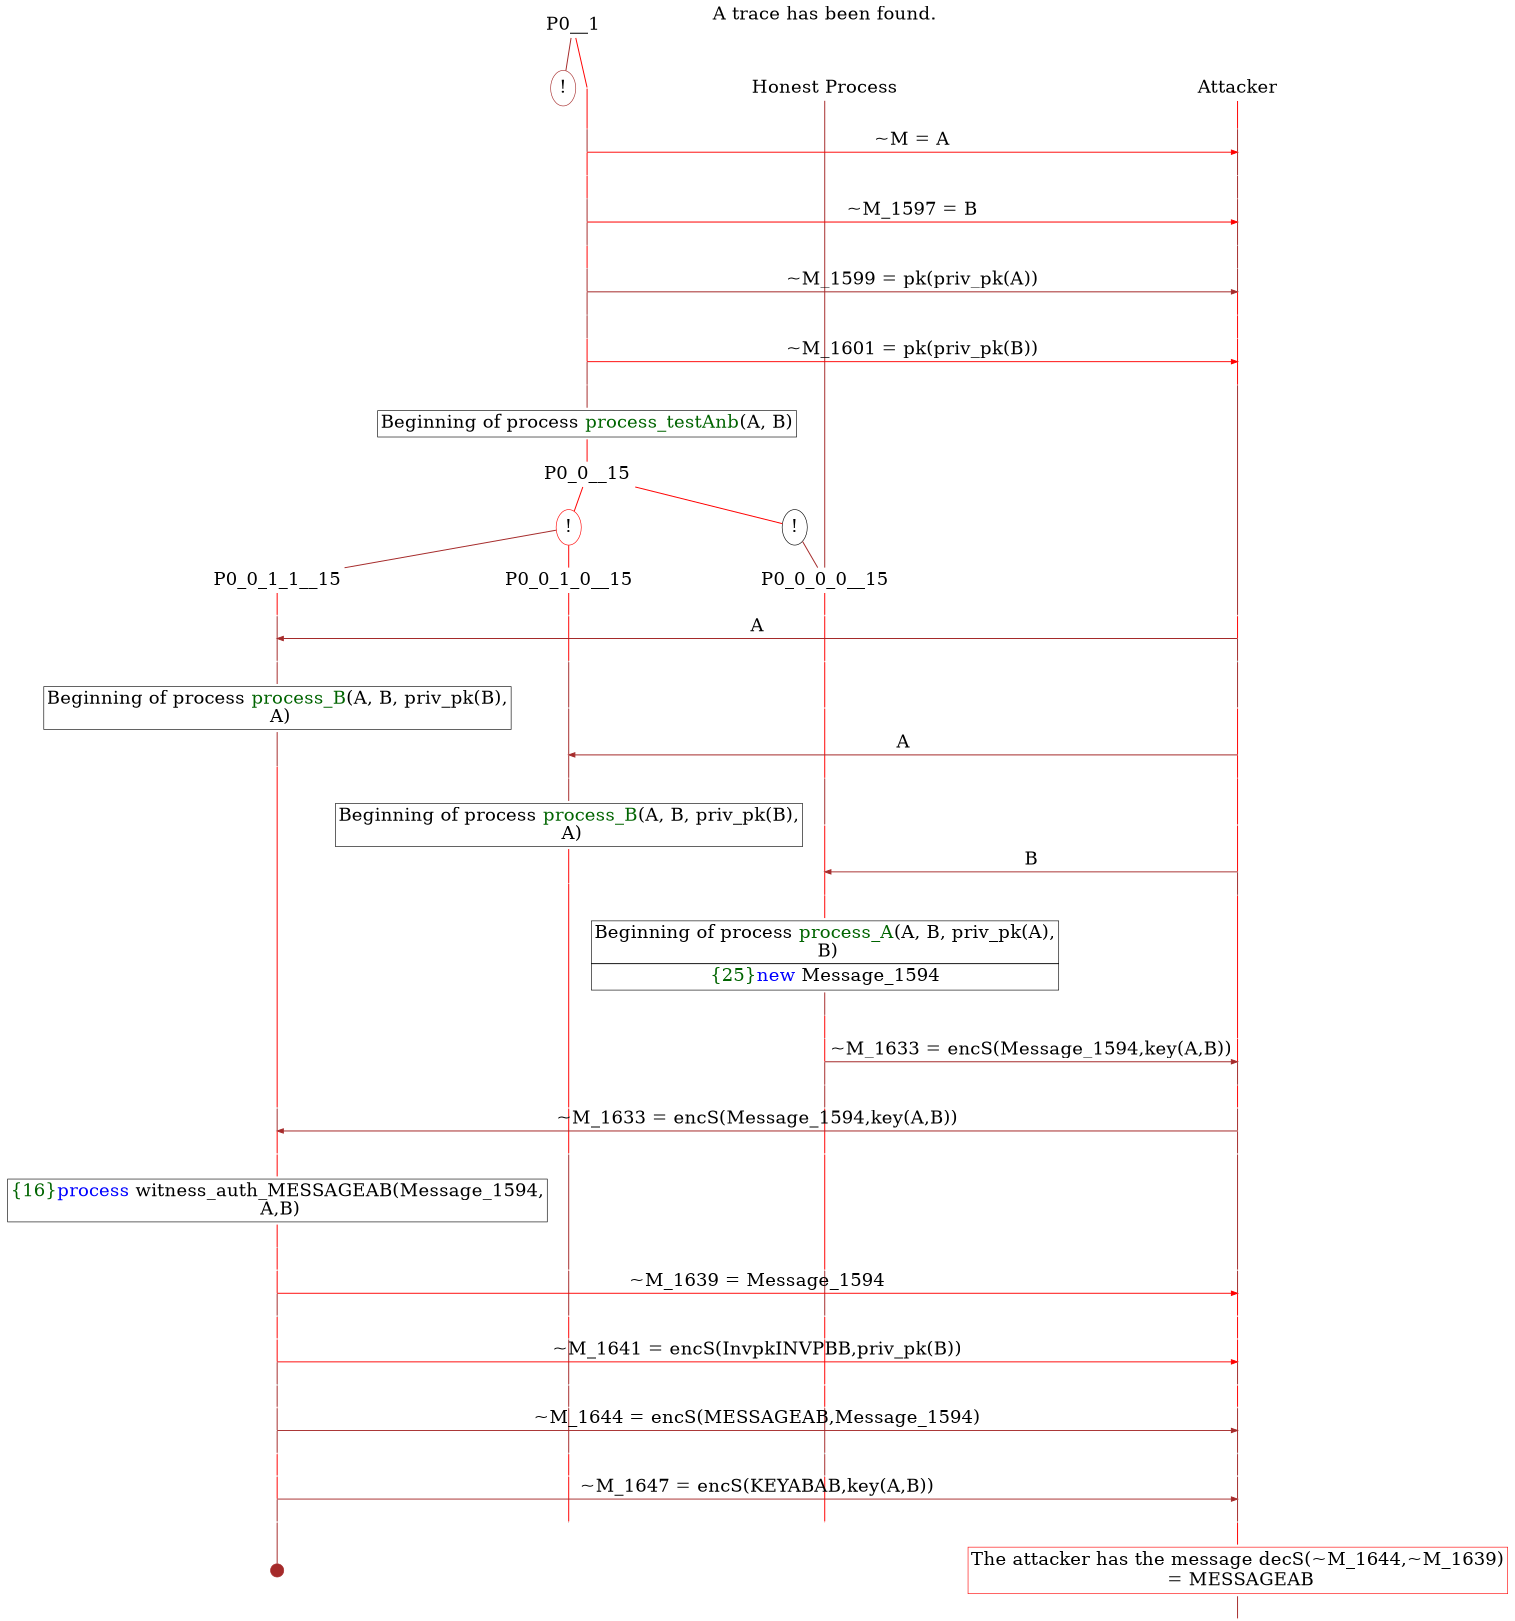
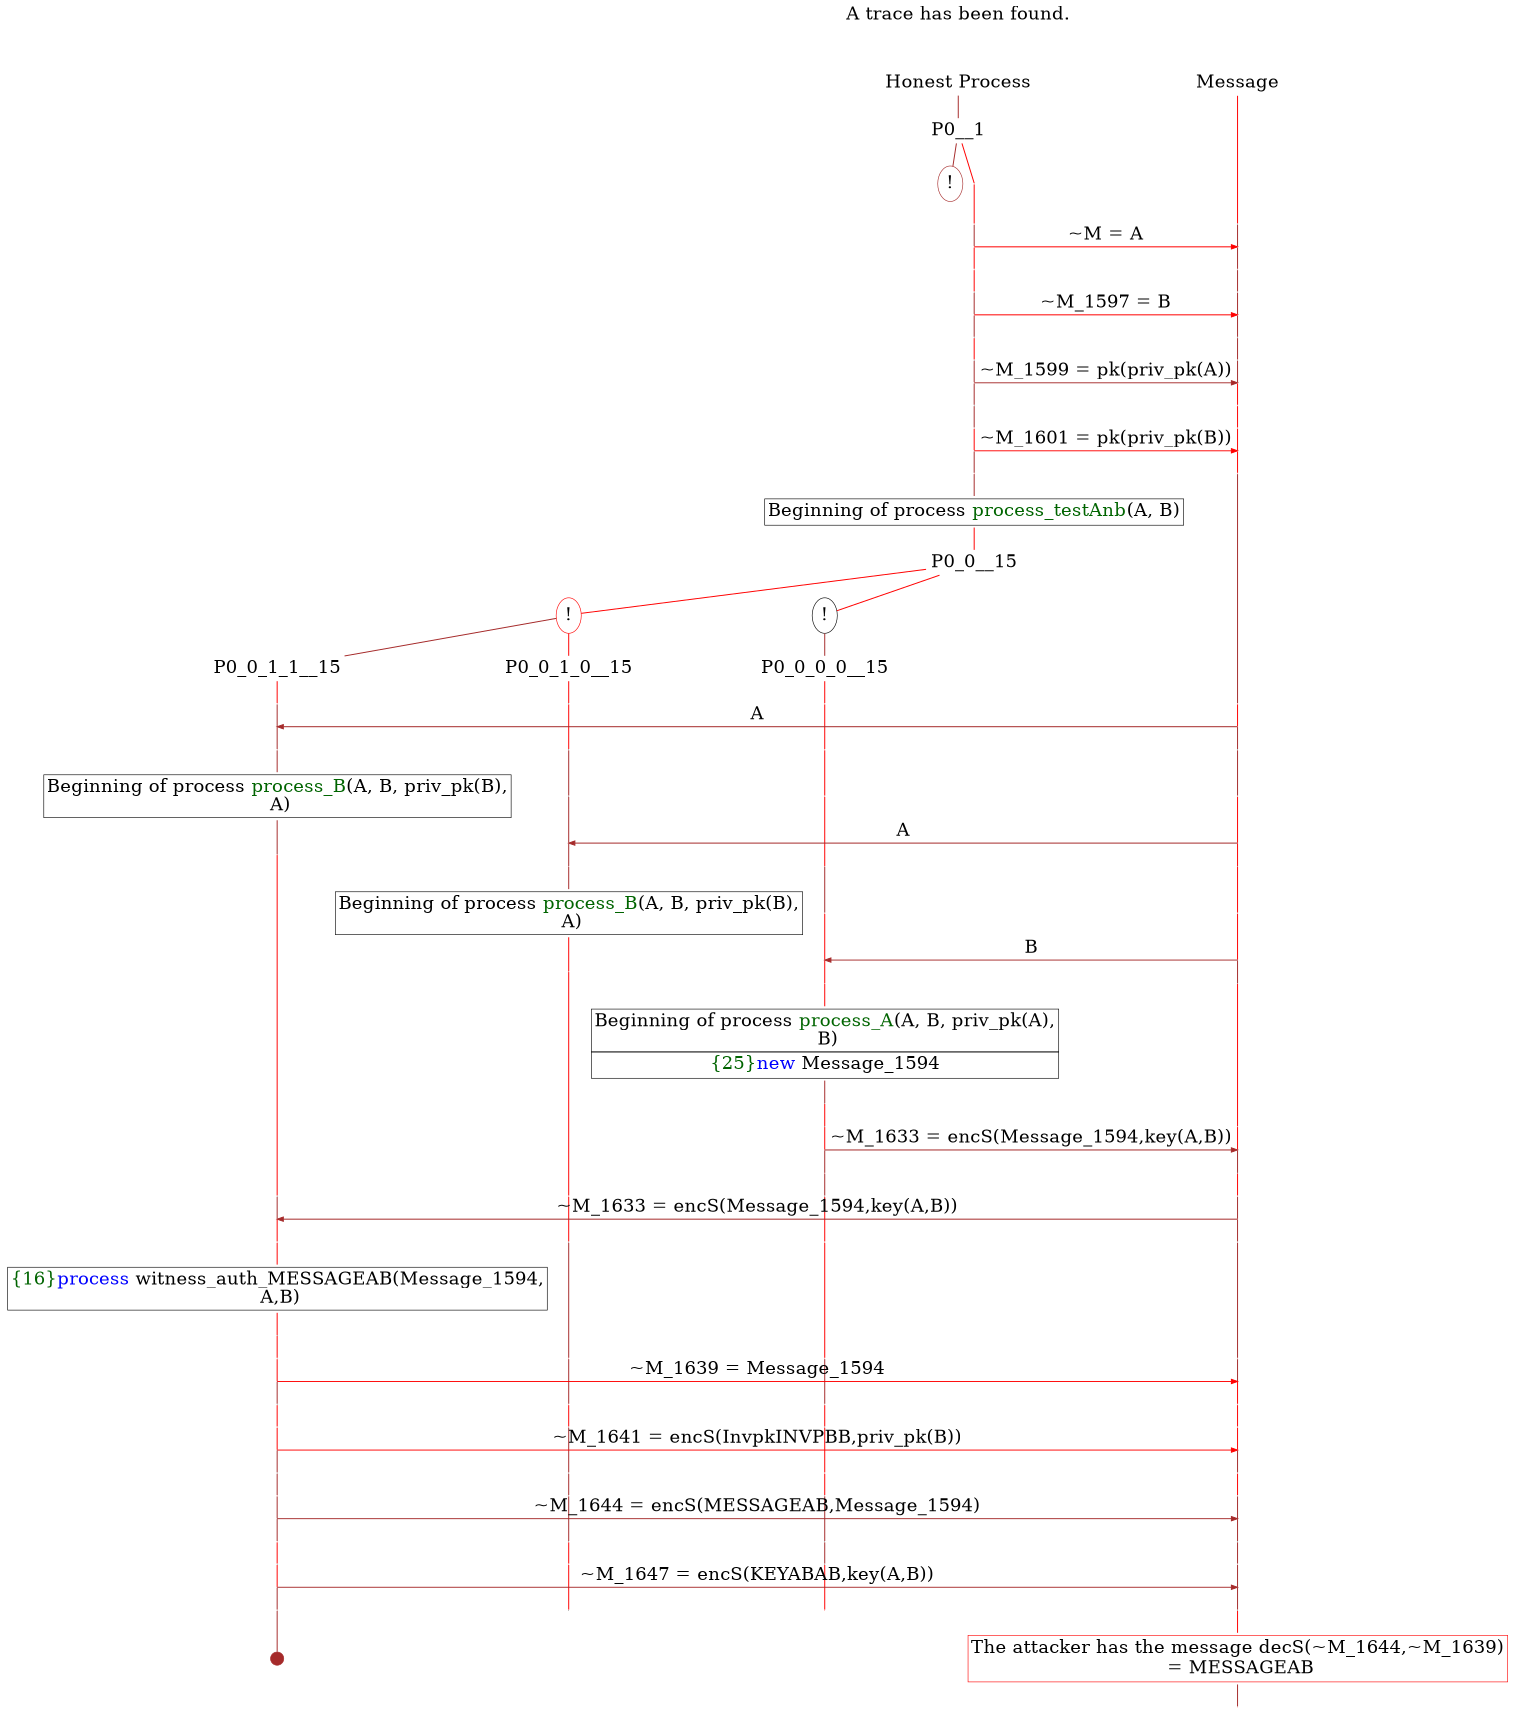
node "Attacker": label "Attacker" -> "Message"
edge "Honest Process" -- "P0_0_0_0__15": now "Honest Process" -- "P0__1"
